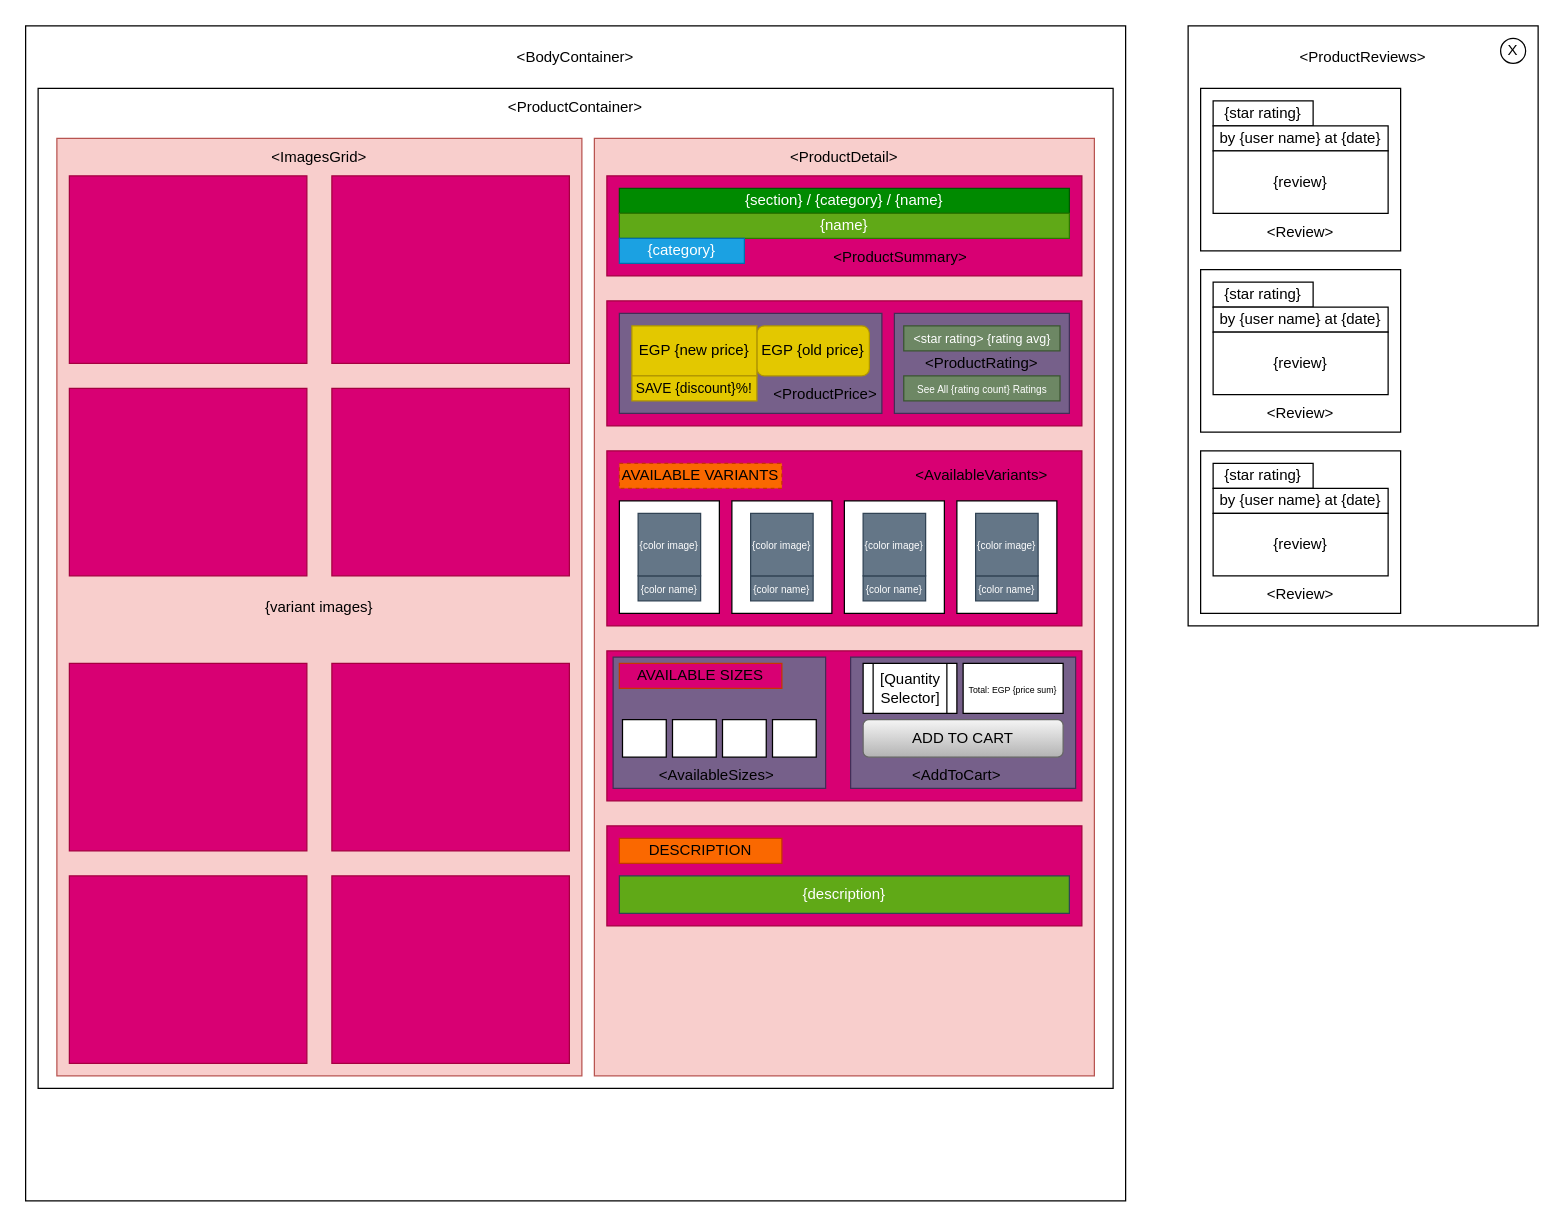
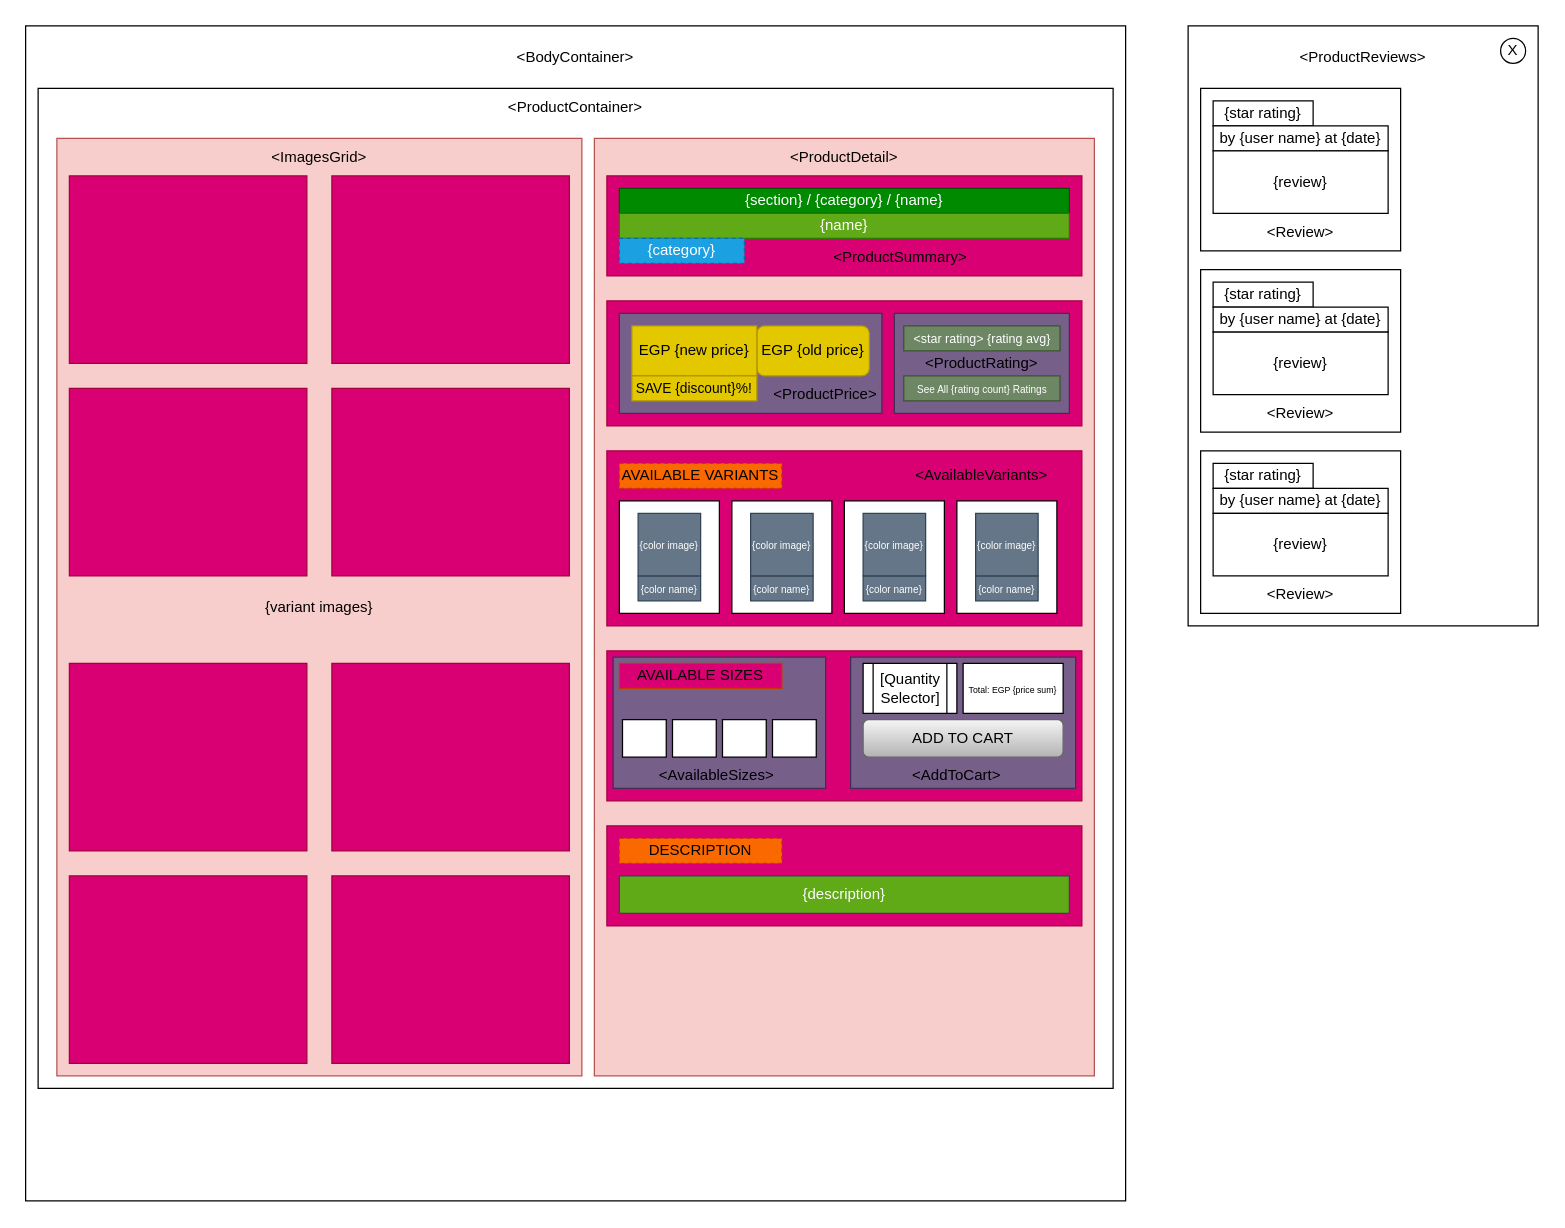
node "{category}": style solid -> dashed
node "DESCRIPTION": style solid -> dashed
